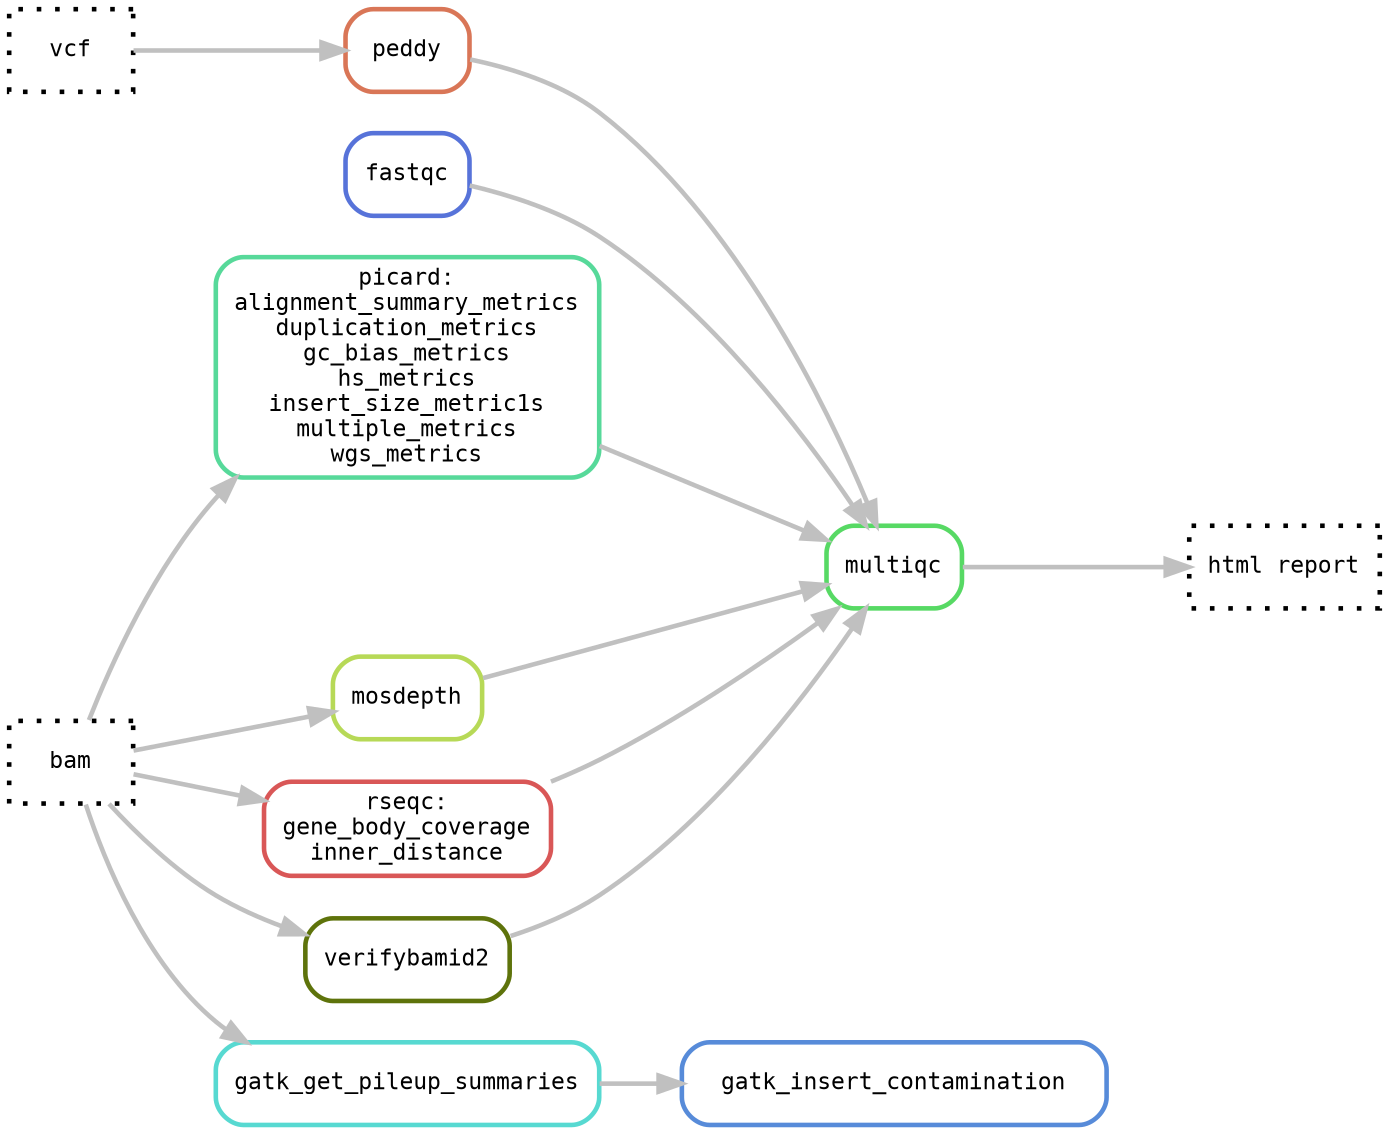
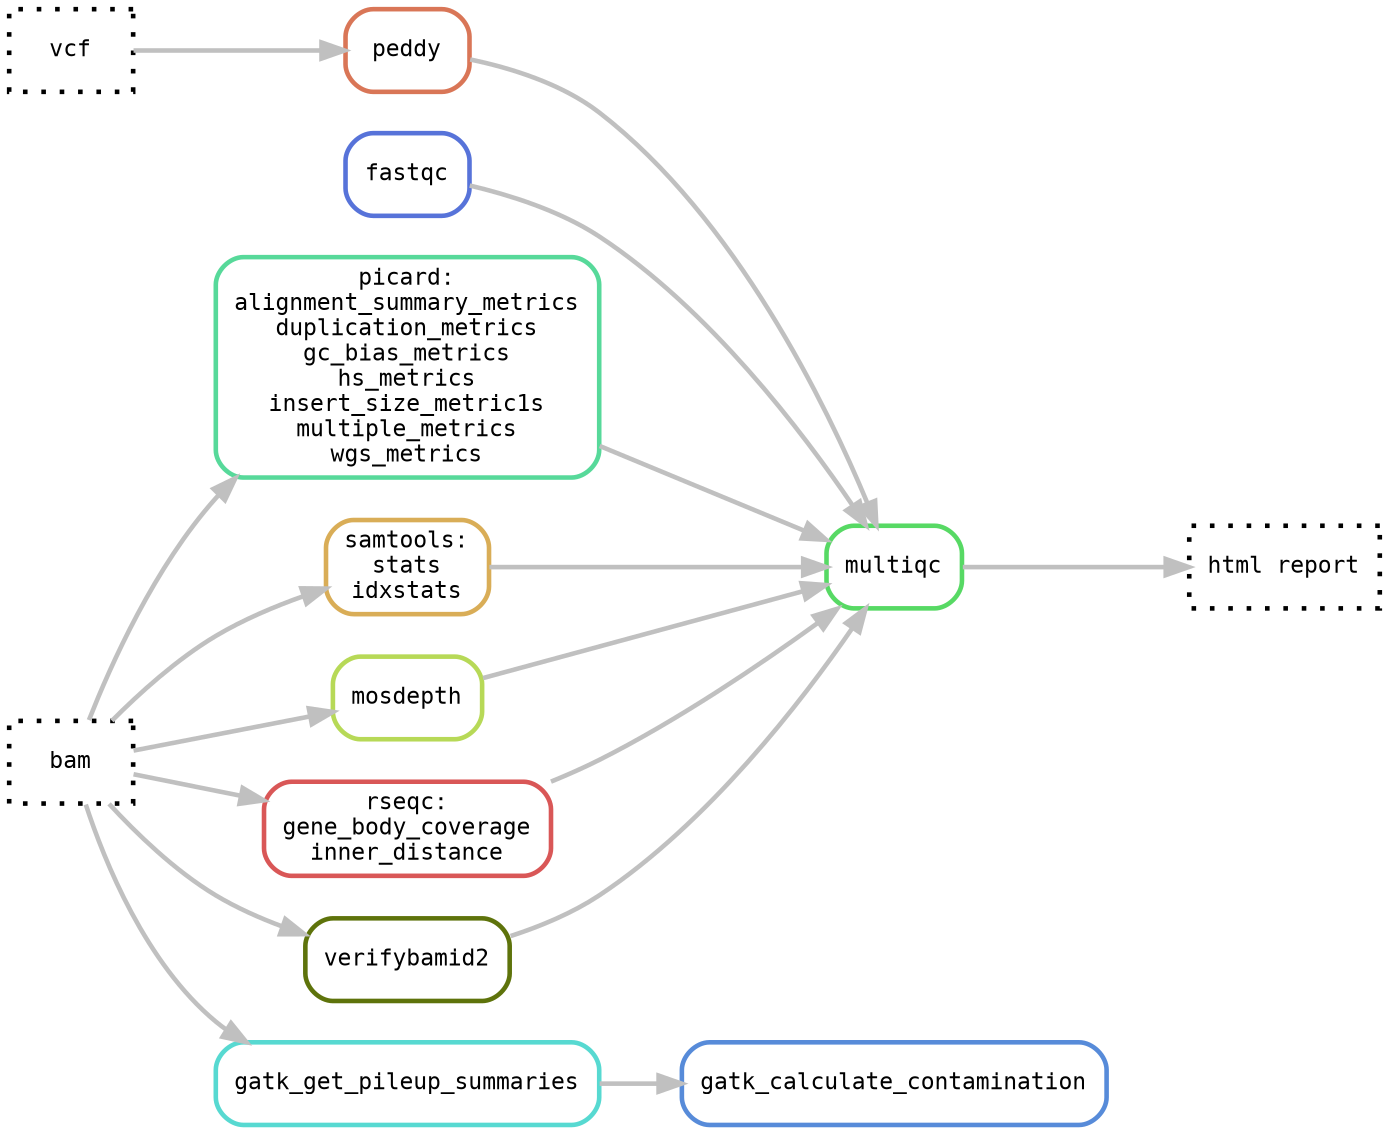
node "samtools: stats idxstats": added
node "gatk_insert_contamination": label "gatk_insert_contamination" -> "gatk_calculate_contamination"
